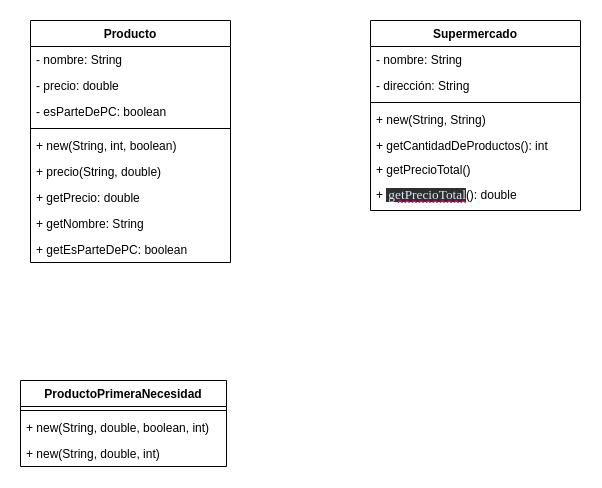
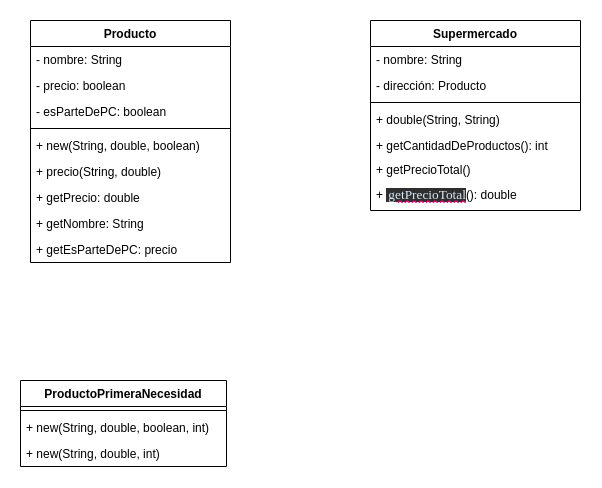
node "- precio: double": label "- precio: double" -> "- precio: boolean"
node "- dirección: String": label "- dirección: String" -> "- dirección: Producto"
node "+ new(String, String)": label "+ new(String, String)" -> "+ double(String, String)"
node "+ new(String, int, boolean)": label "+ new(String, int, boolean)" -> "+ new(String, double, boolean)"
node "+ getEsParteDePC: boolean": label "+ getEsParteDePC: boolean" -> "+ getEsParteDePC: precio"
